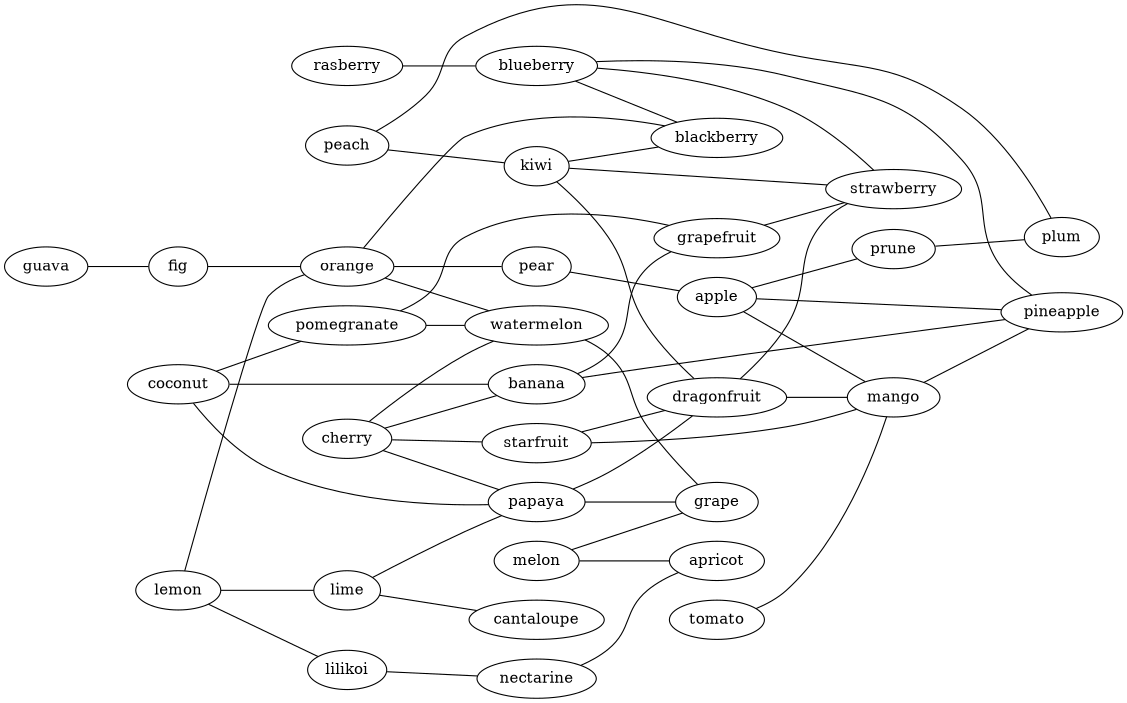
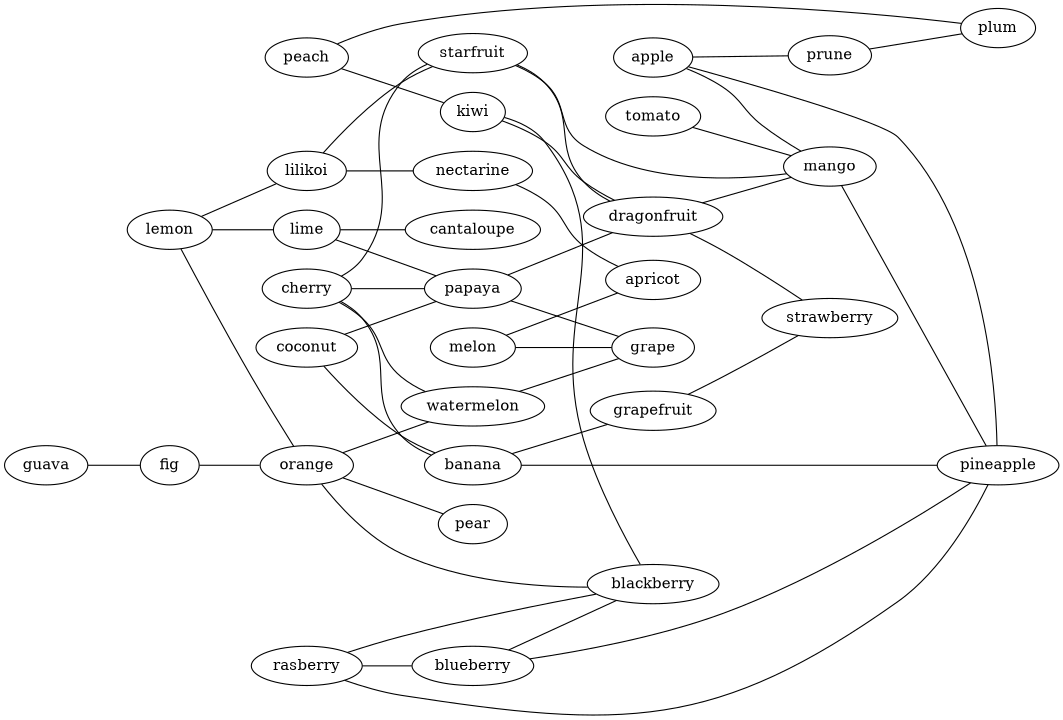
edge "blueberry" -- "strawberry": removed
edge "starfruit" -- "lilikoi": added
edge "kiwi" -- "strawberry": removed
edge "pear" -- "apple": removed
node "pomegranate": removed
edge "blackberry" -- "rasberry": added
edge "pineapple" -- "rasberry": added
